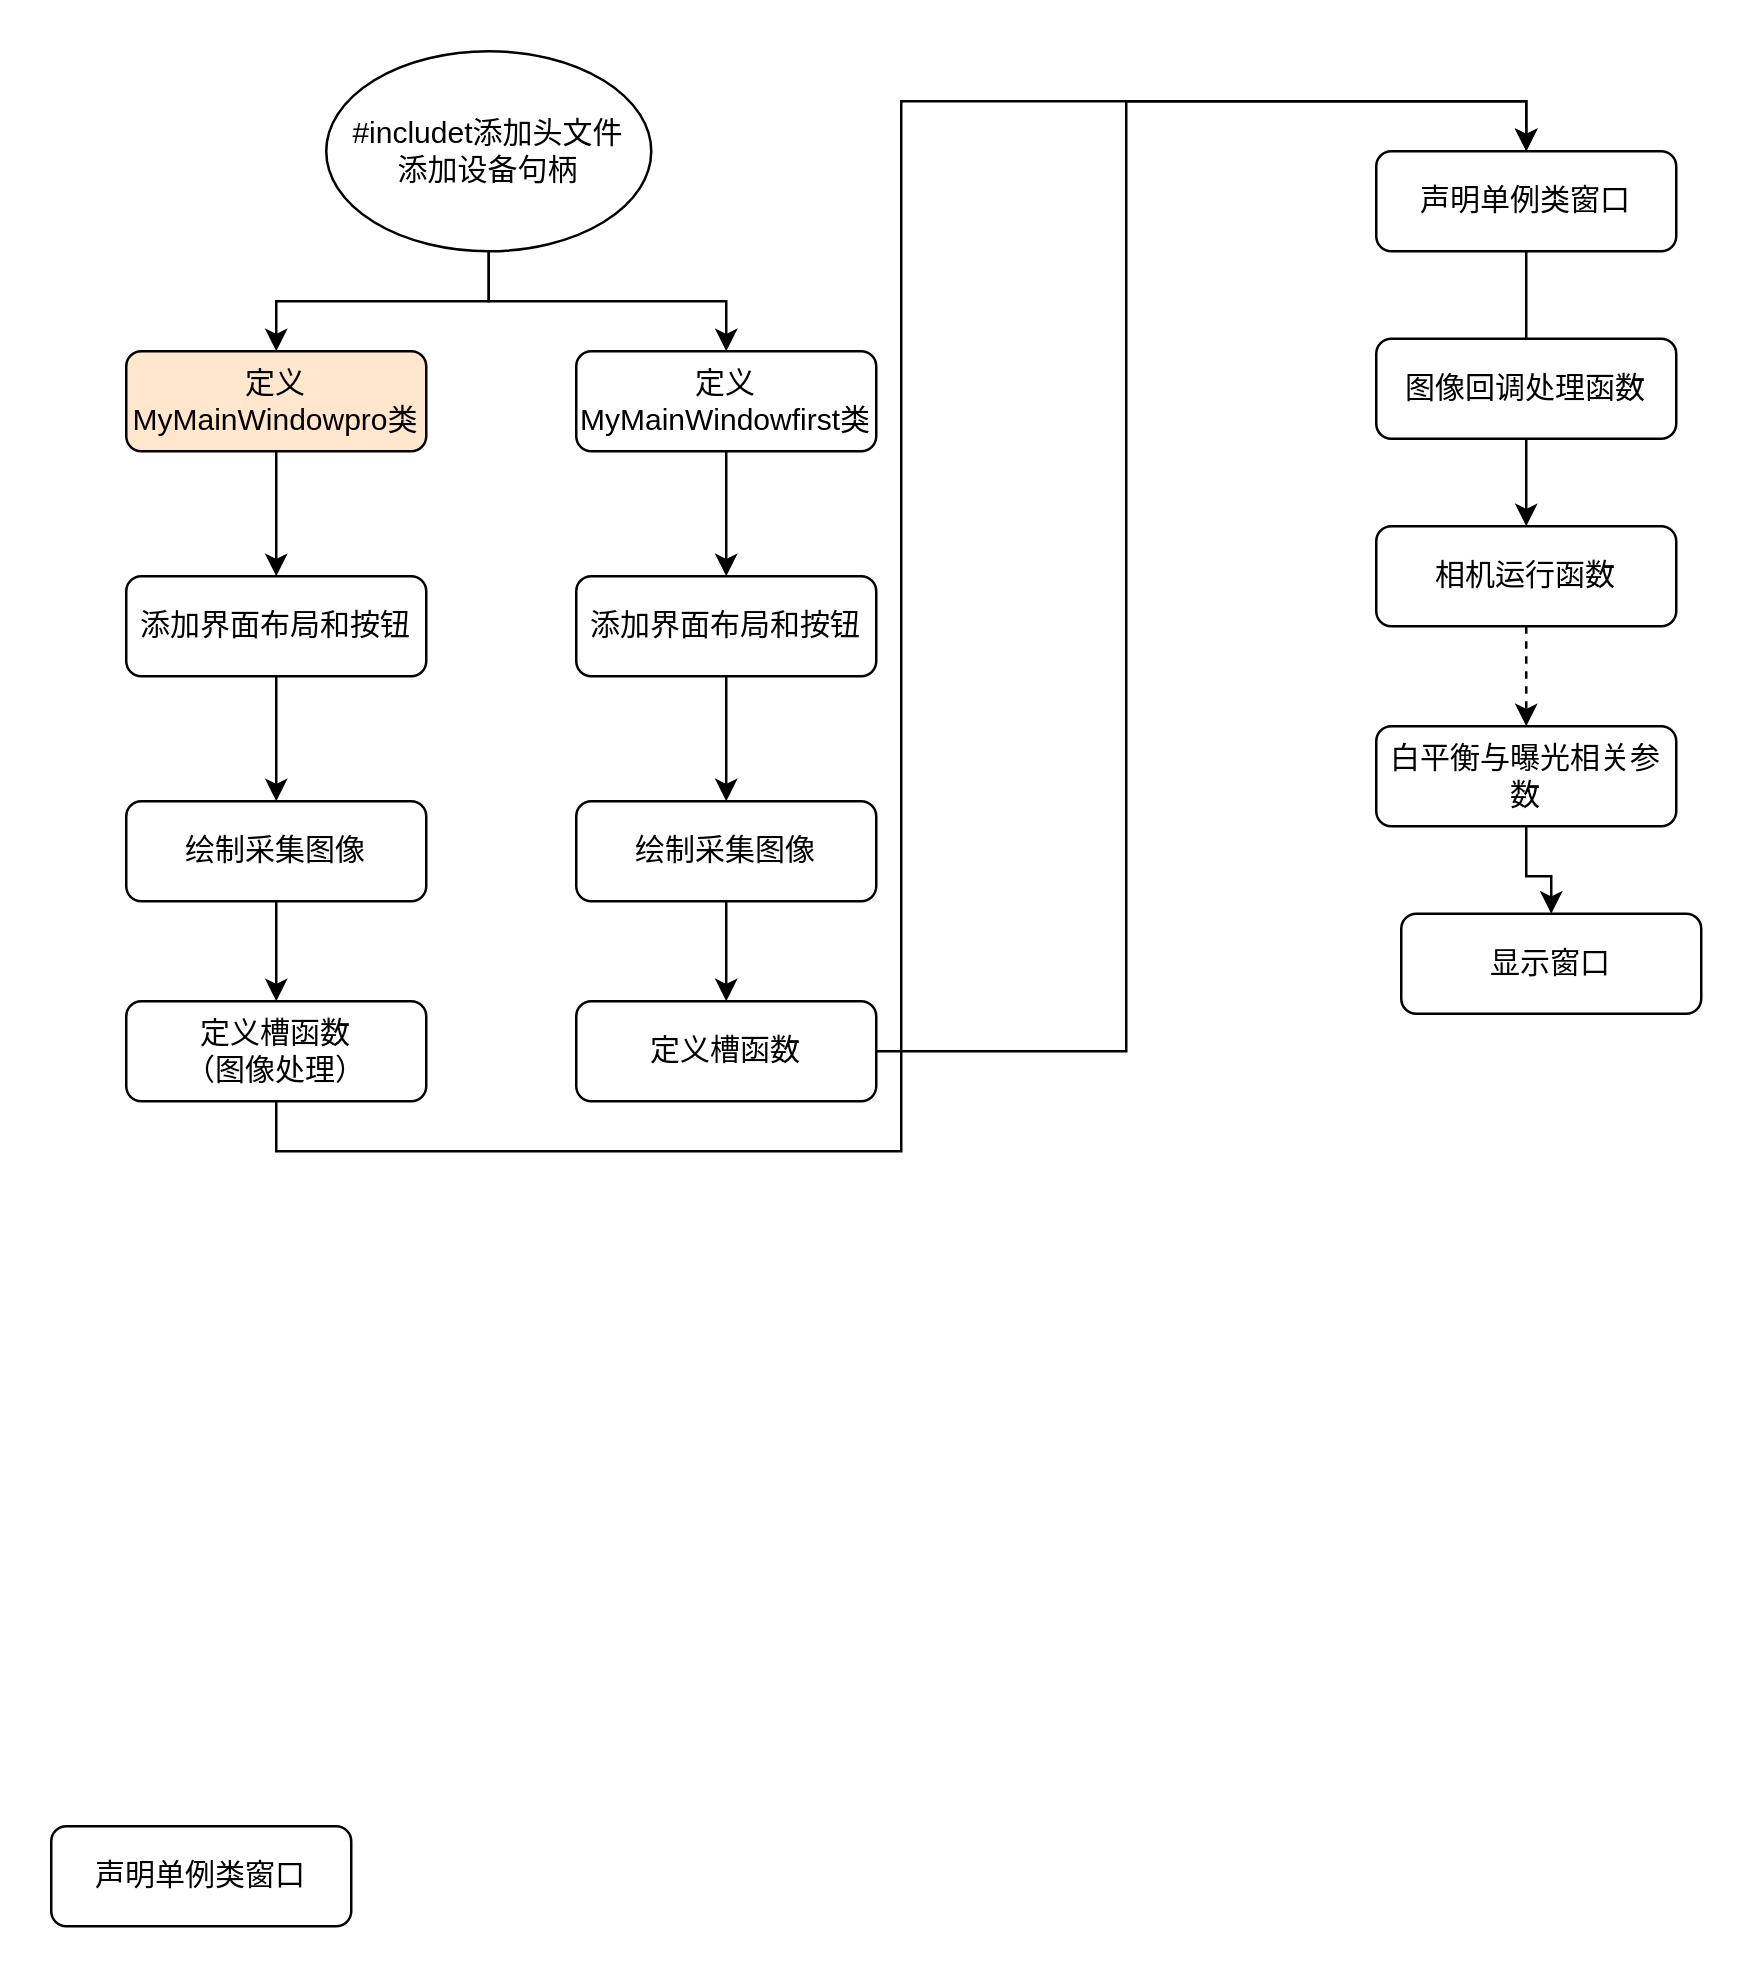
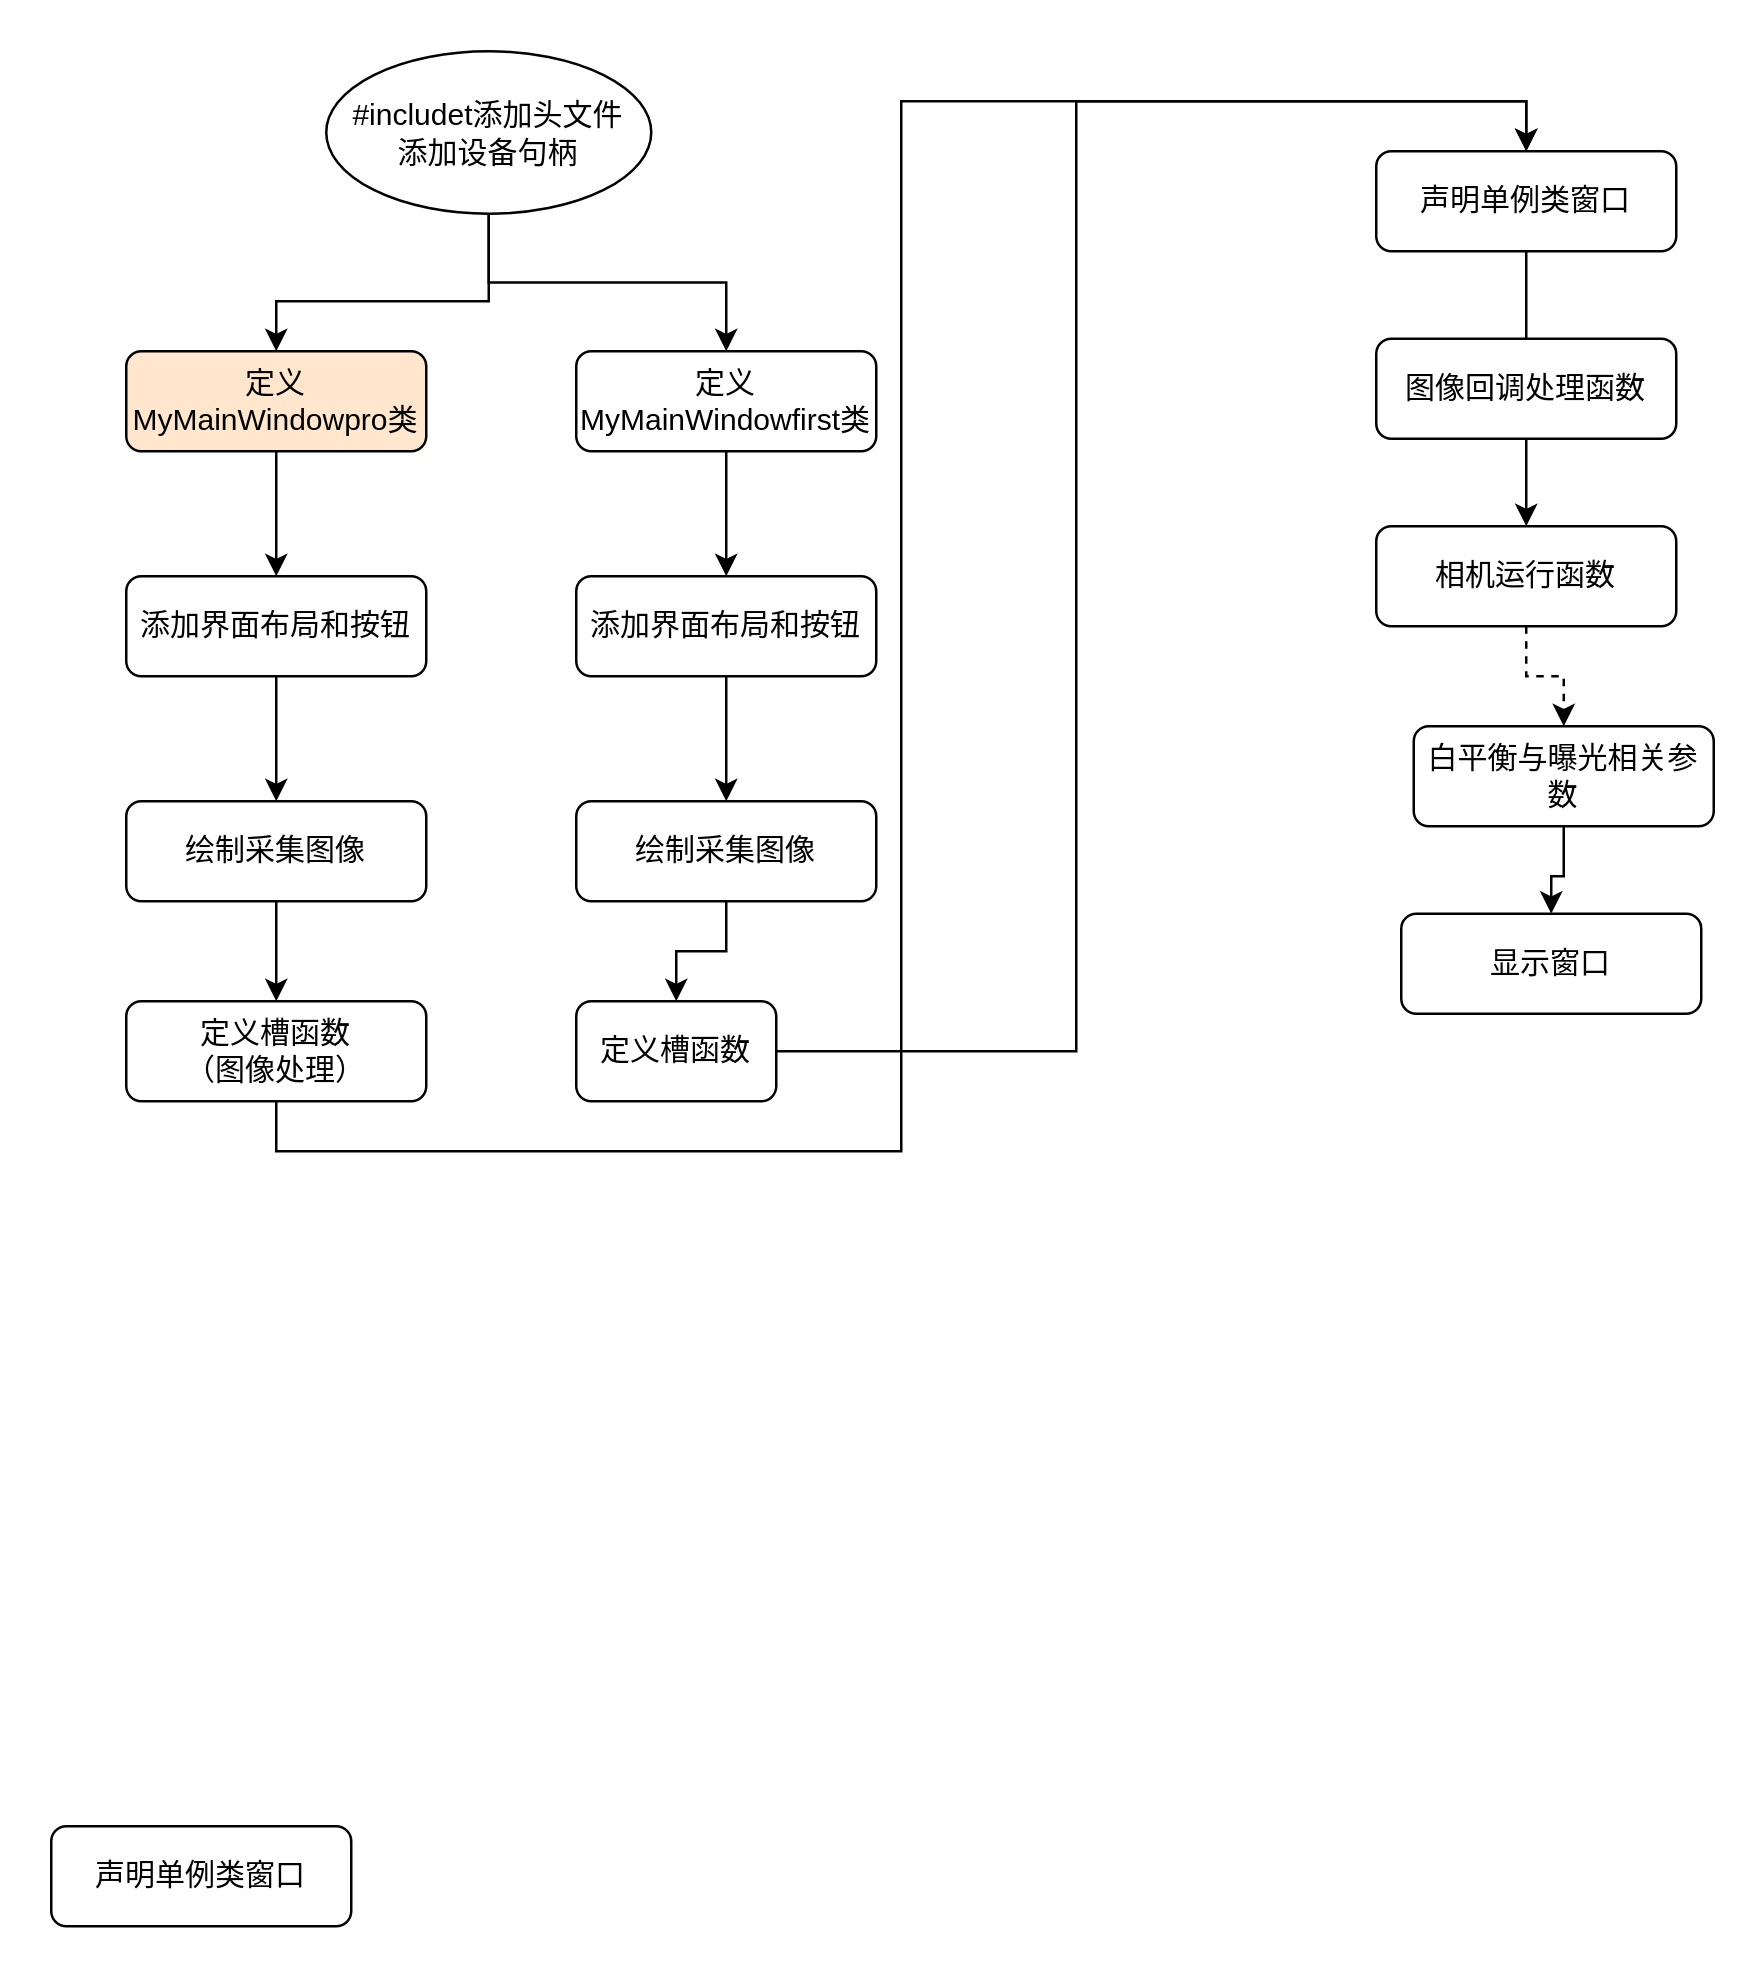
node "#includet添加头文件 添加设备句柄": size 325x200 -> 325x163
node "白平衡与曝光相关参数": moved (1526, 776) -> (1564, 776)
node "定义槽函数": size 300x100 -> 200x100
